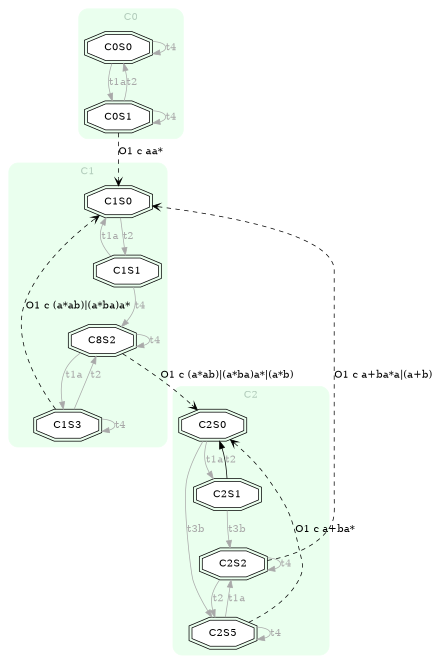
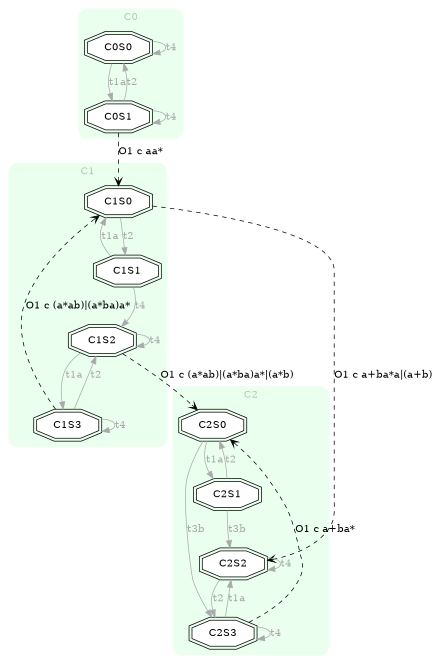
edge "C2S2" -> "C1S0": reversed
node "C8S2": label "C8S2" -> "C1S2"
edge "C2S1" -> "C2S0": color black -> darkgray
node "C2S5": label "C2S5" -> "C2S3"
